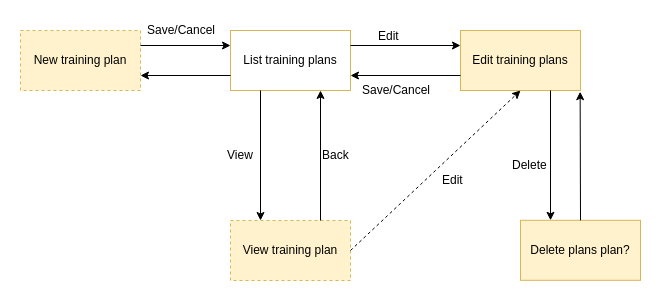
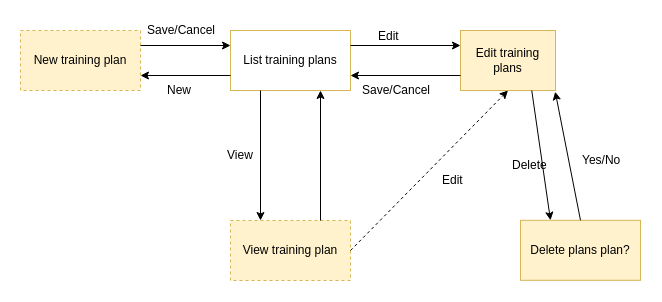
node "Edit training plans": size 120x60 -> 95x60
node "New": added
node "Back": removed
node "Yes/No": added
